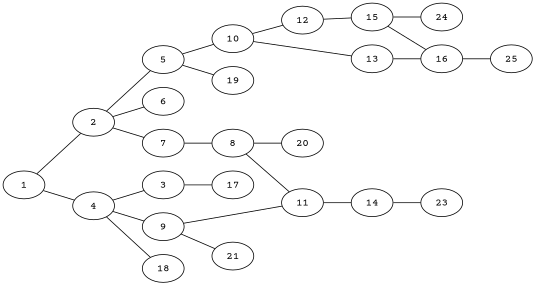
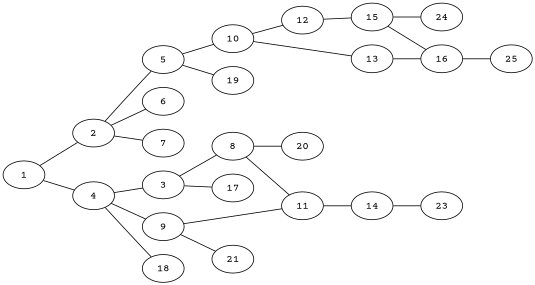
edge "7" -- "8": now "3" -- "8"
